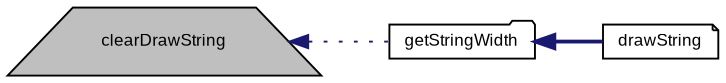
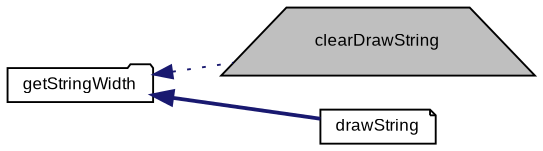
edge "getStringWidth" -> "clearDrawString": reversed
